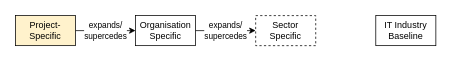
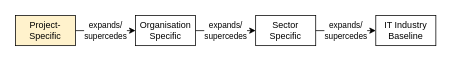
node "Sector Specific": style dashed -> solid
edge "Sector Specific" -> "IT Industry Baseline": added, label "expands/ supercedes"
